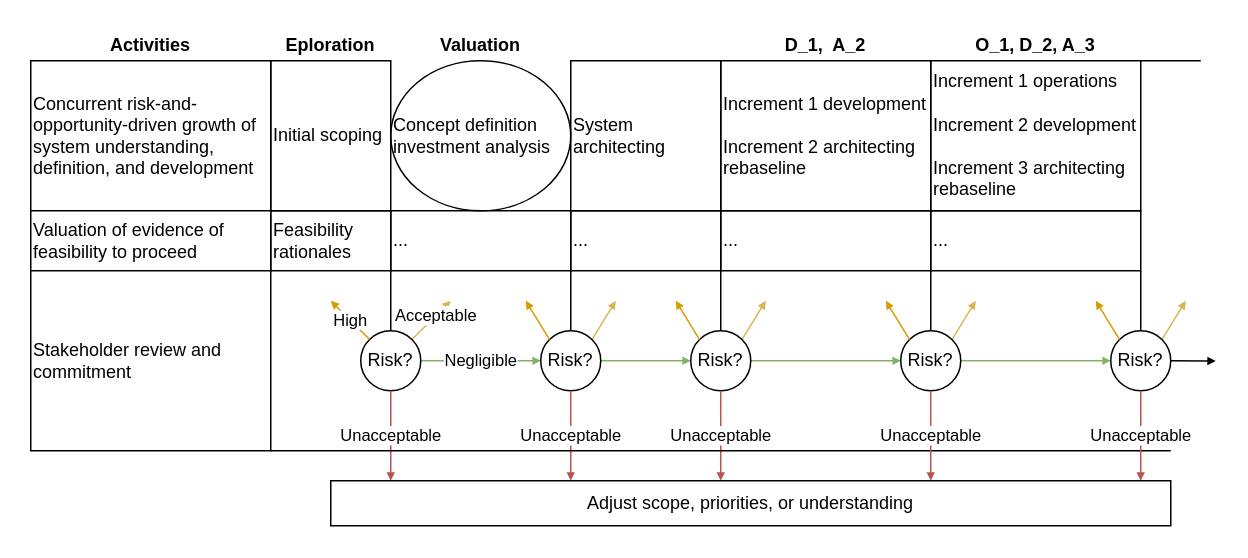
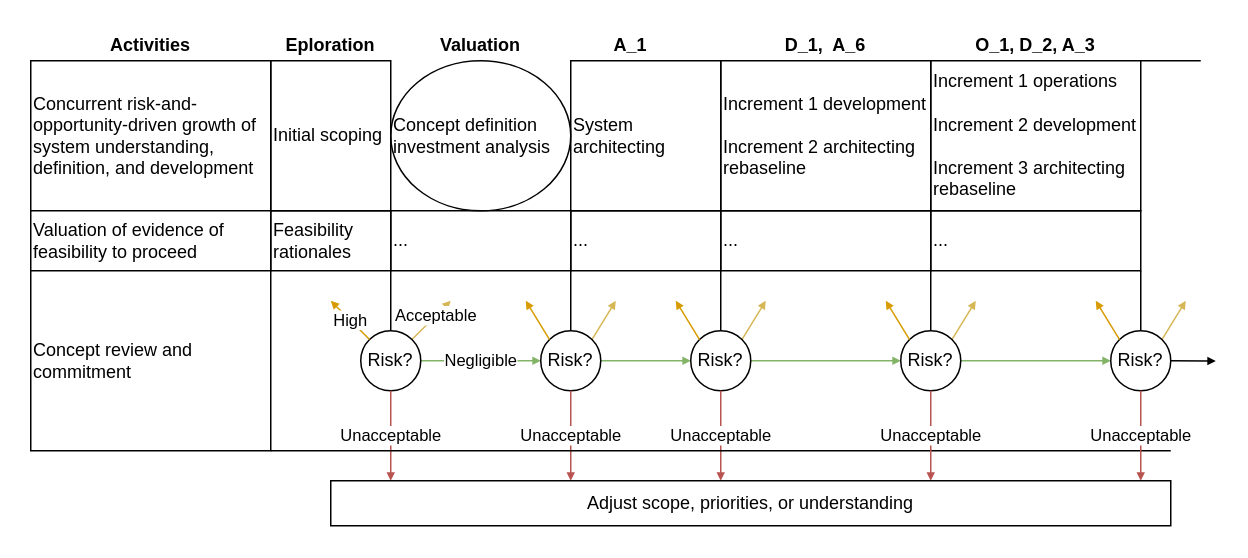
node "A_1": added
node "D_1, A_2": label "D_1, A_2" -> "D_1, A_6"
node "Stakeholder review and commitment": label "Stakeholder review and commitment" -> "Concept review and commitment"
